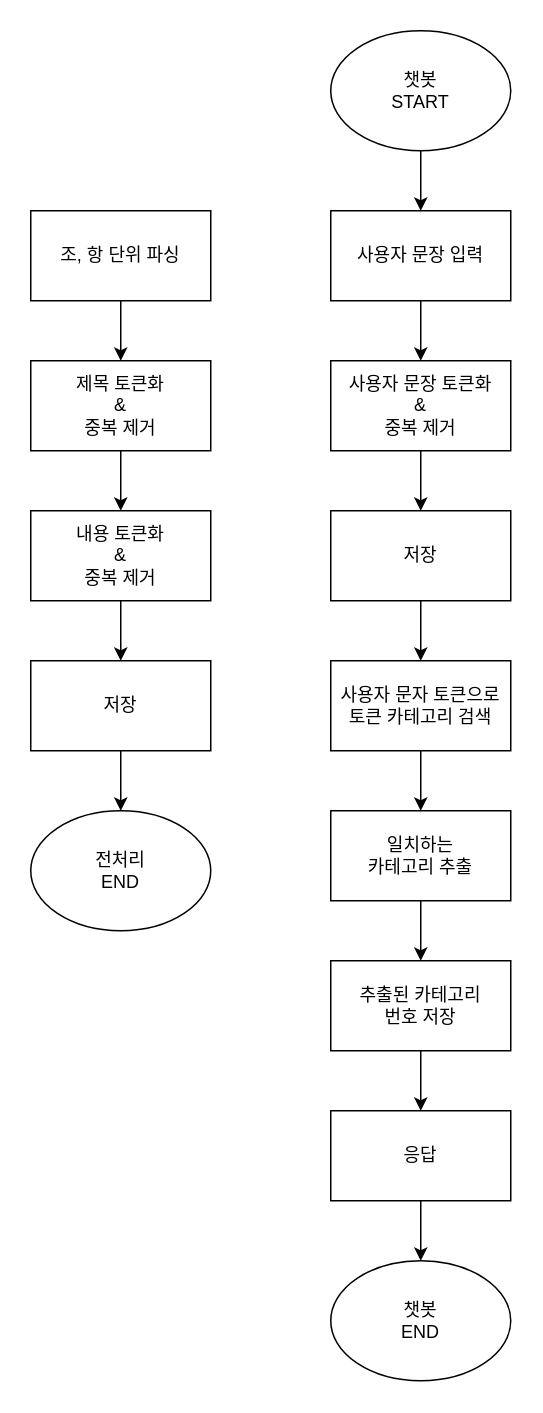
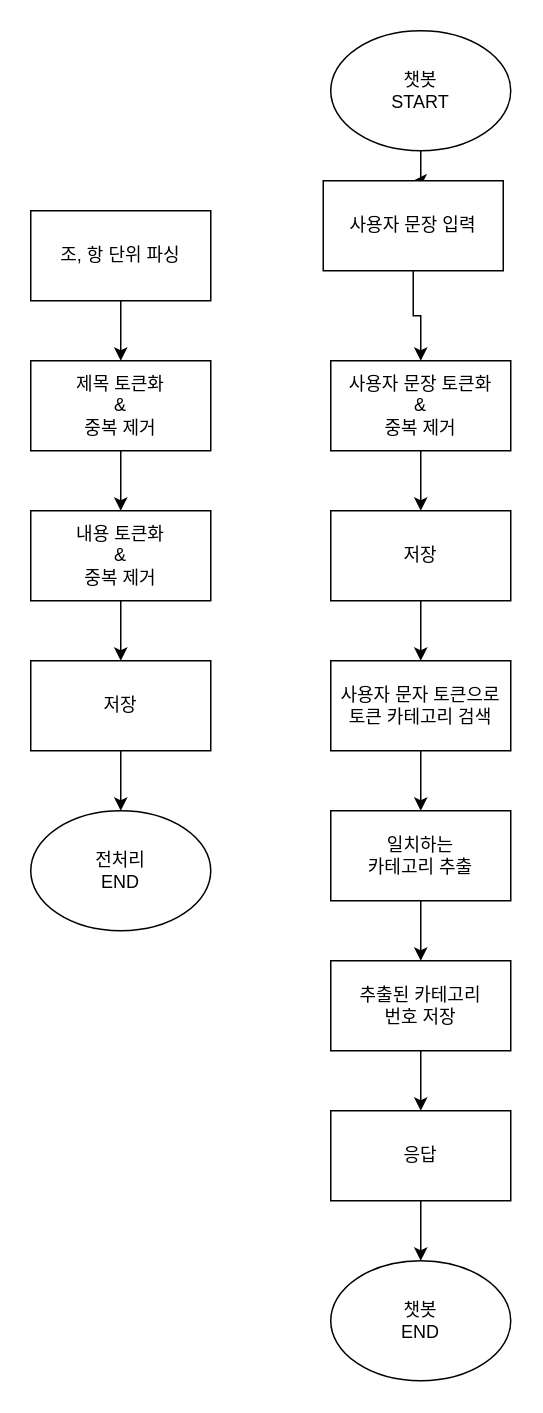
node "사용자 문장 입력": moved (421, 256) -> (413, 226)
